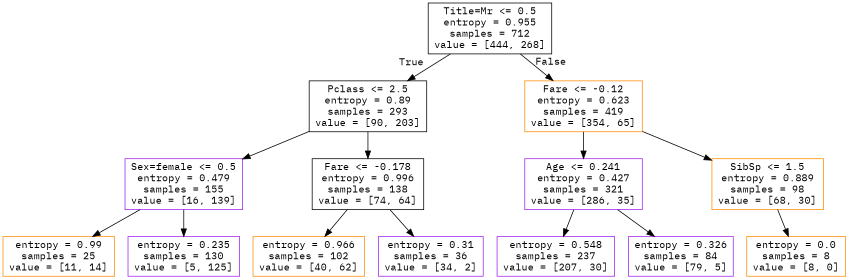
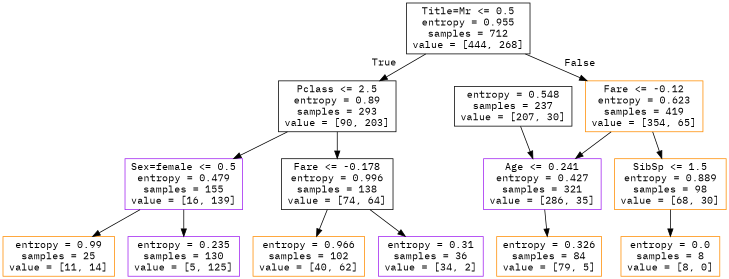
edge "Age <= 0.241 entropy = 0.427 samples = 321 value = [286, 35]" -> "entropy = 0.548 samples = 237 value = [207, 30]": reversed
node "entropy = 0.548 samples = 237 value = [207, 30]": color purple -> black
node "entropy = 0.326 samples = 84 value = [79, 5]": color purple -> darkorange
